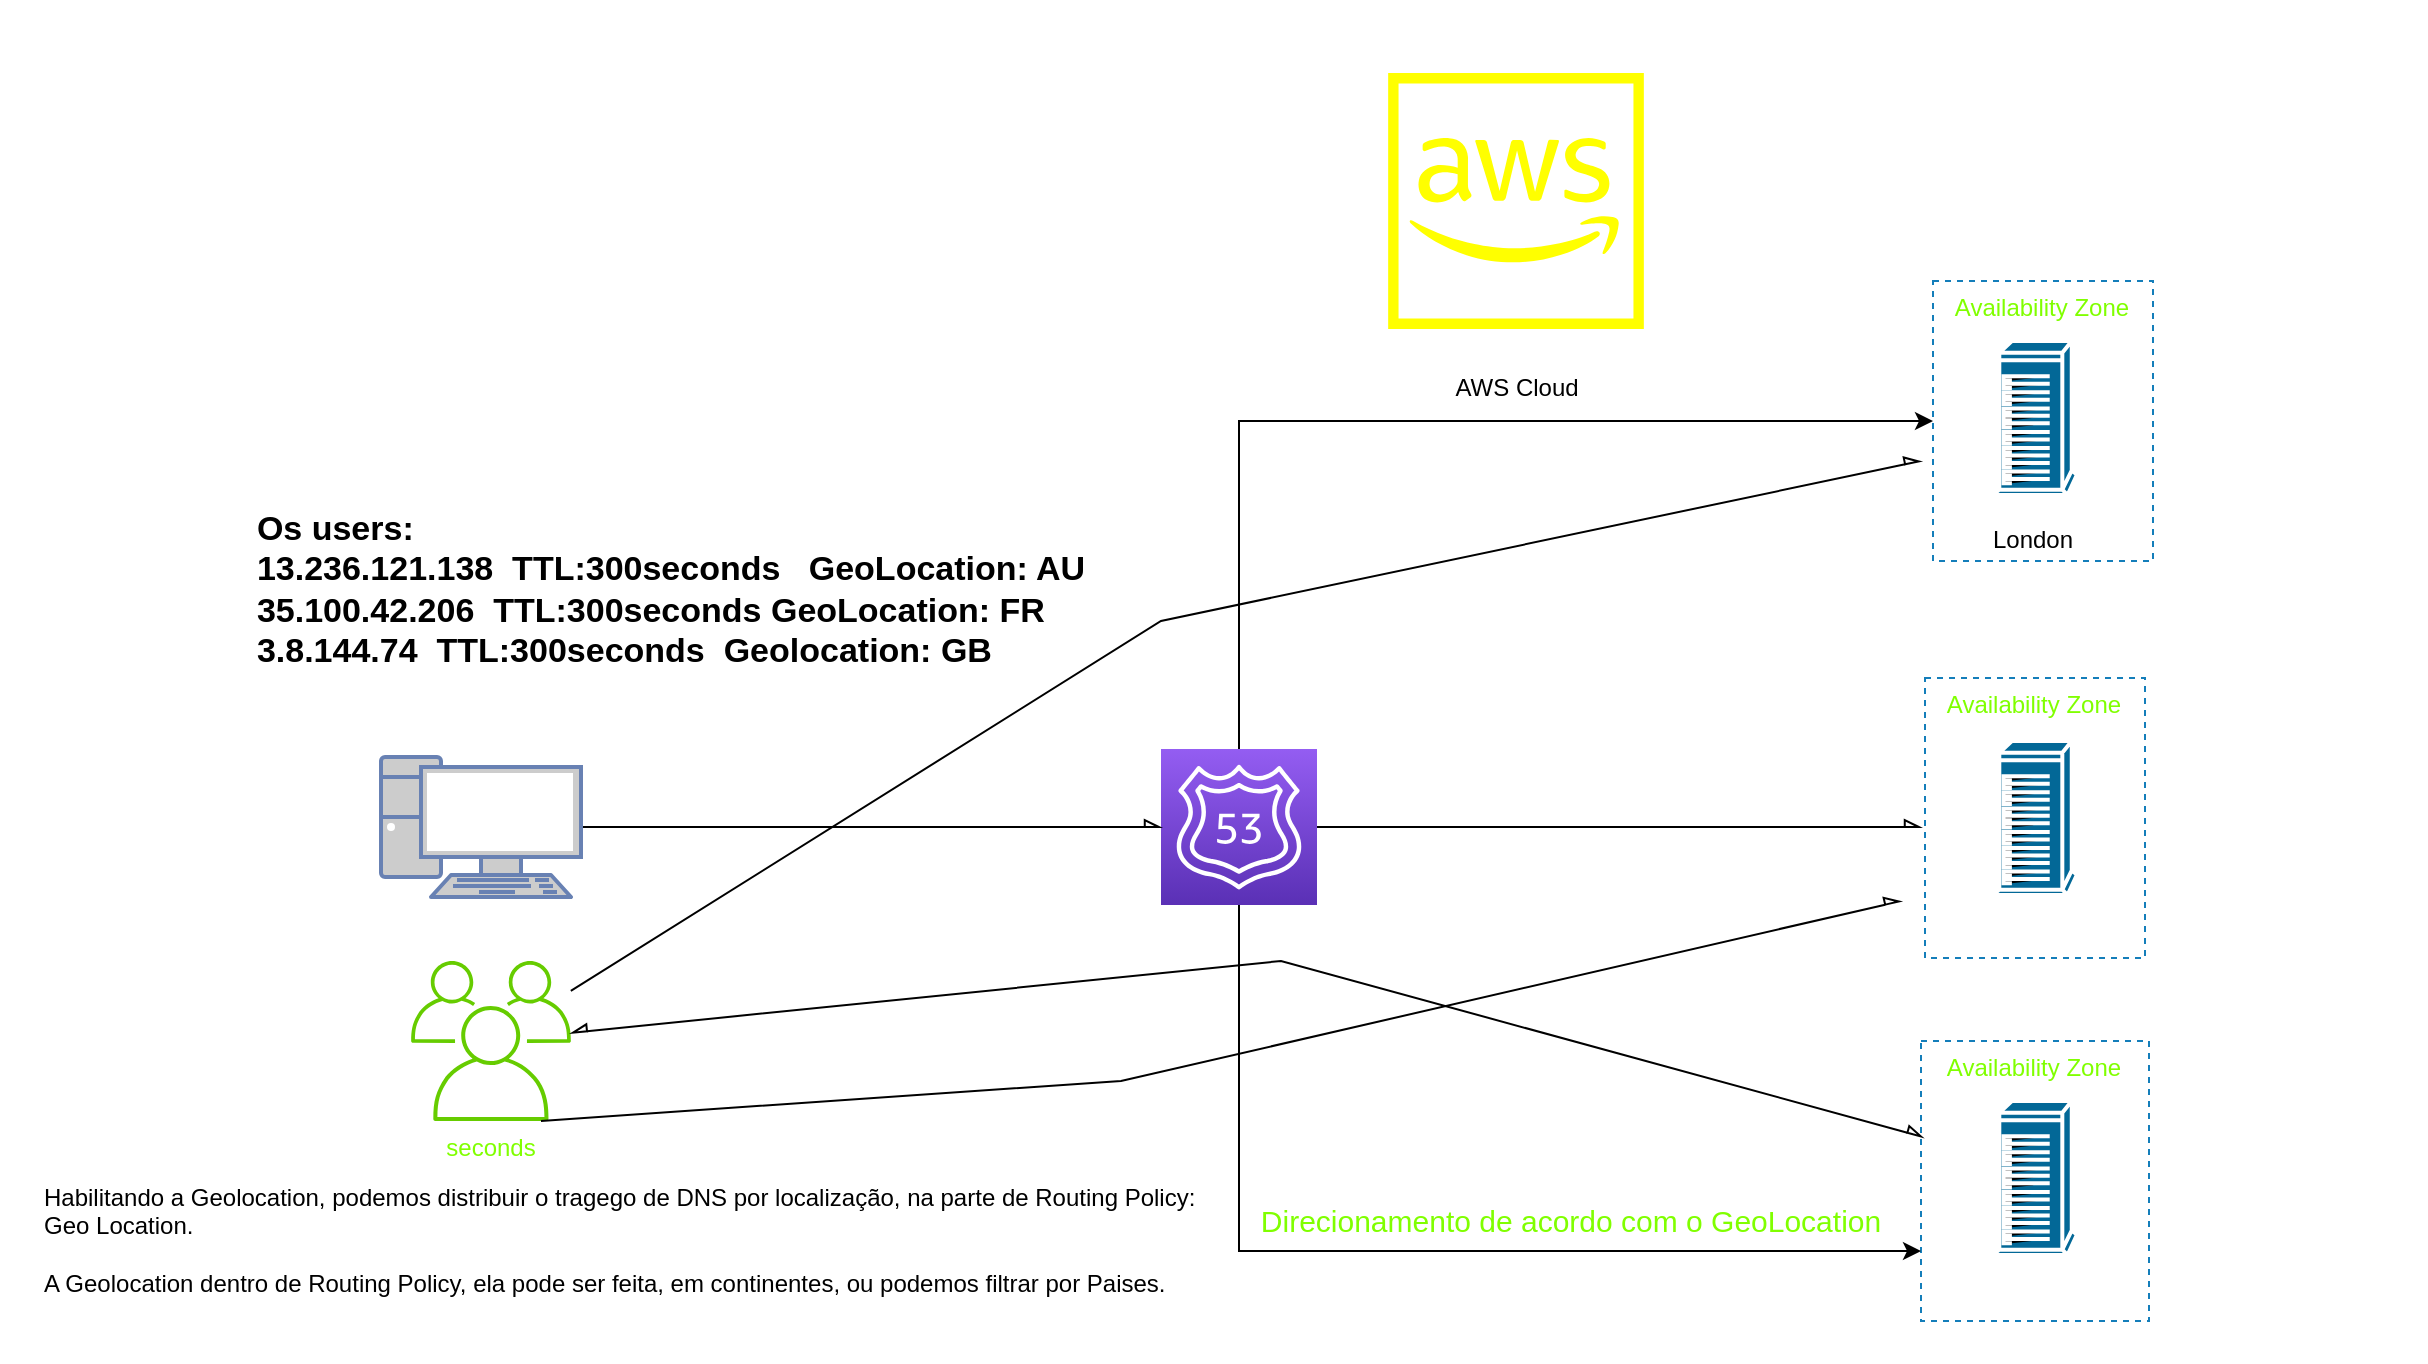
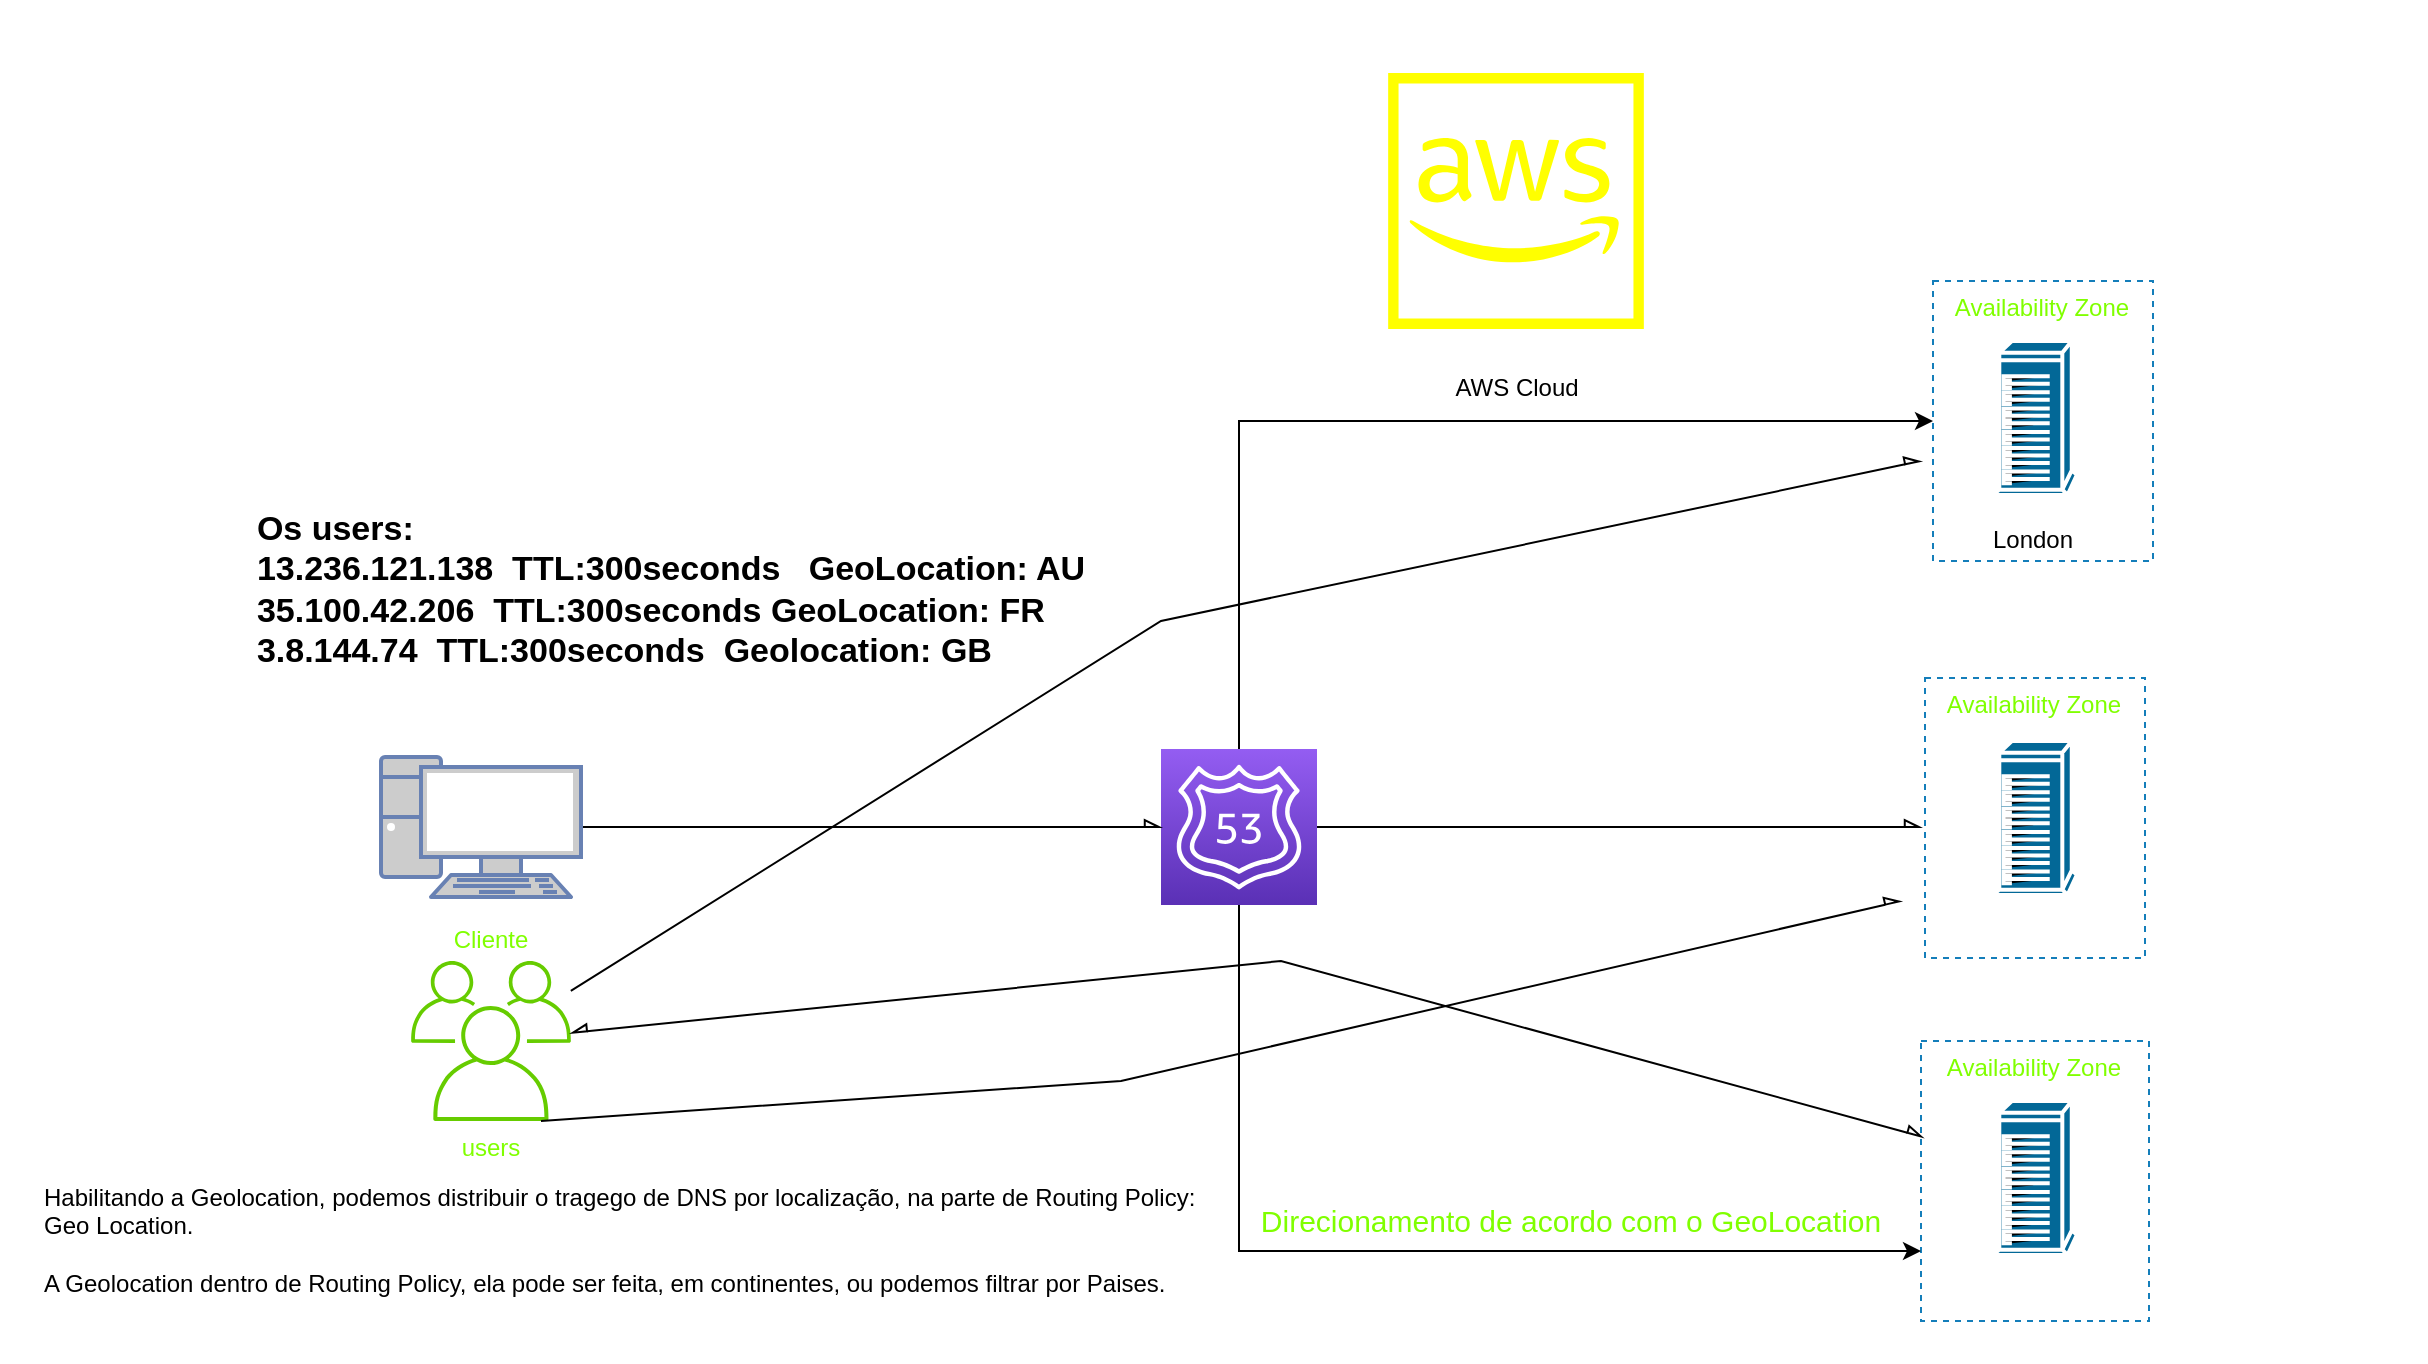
node "Cliente": added
node "seconds": label "seconds" -> "users"
